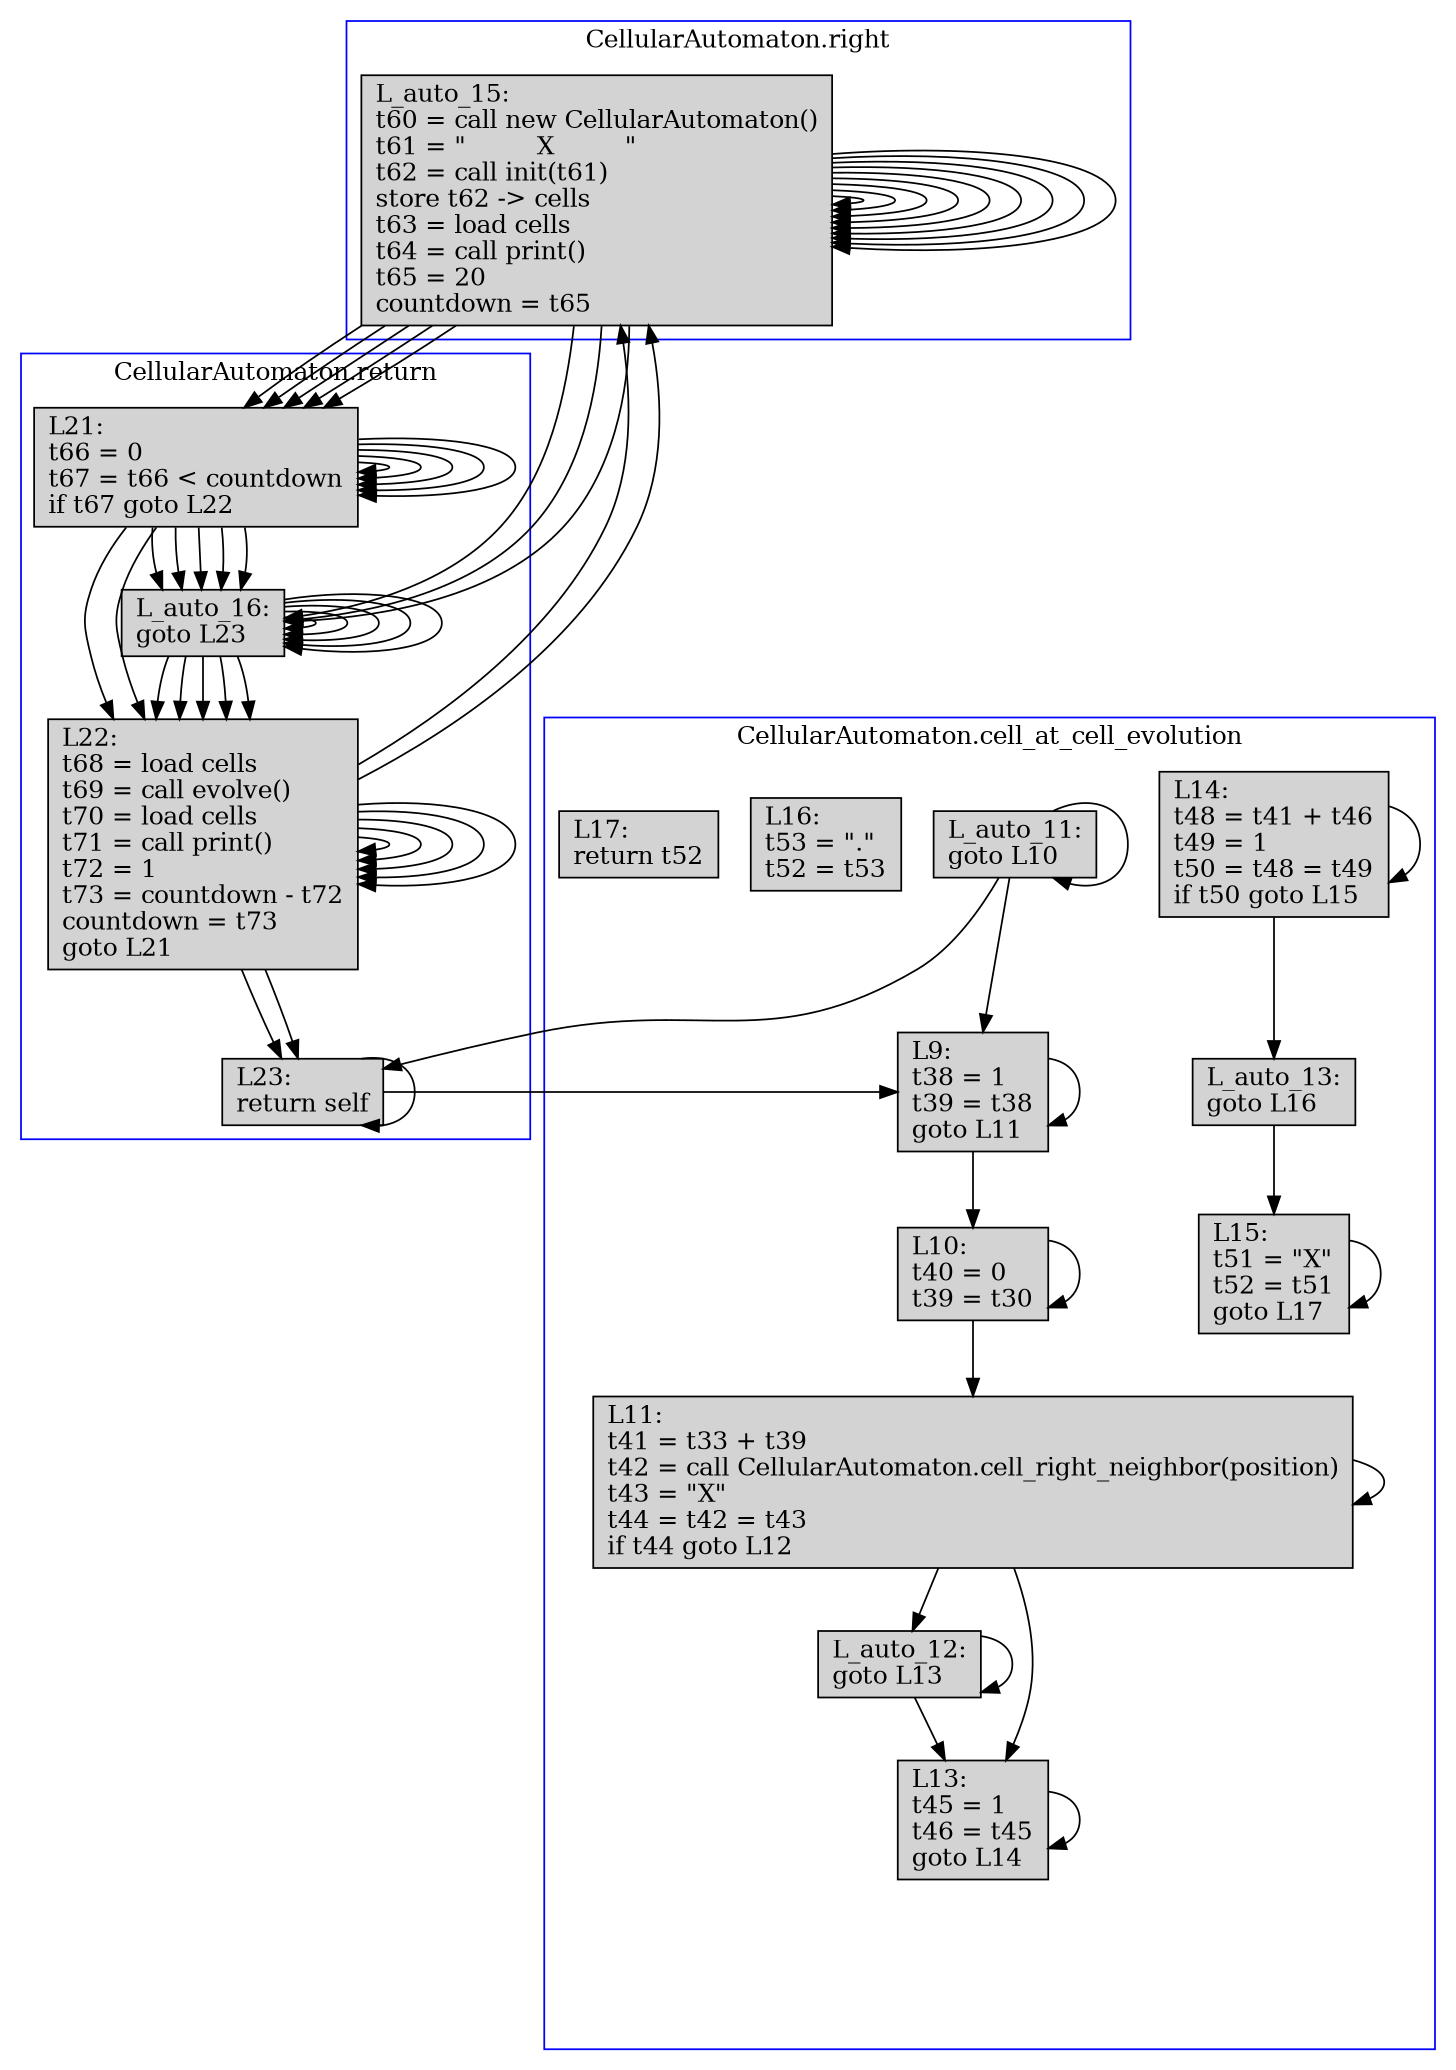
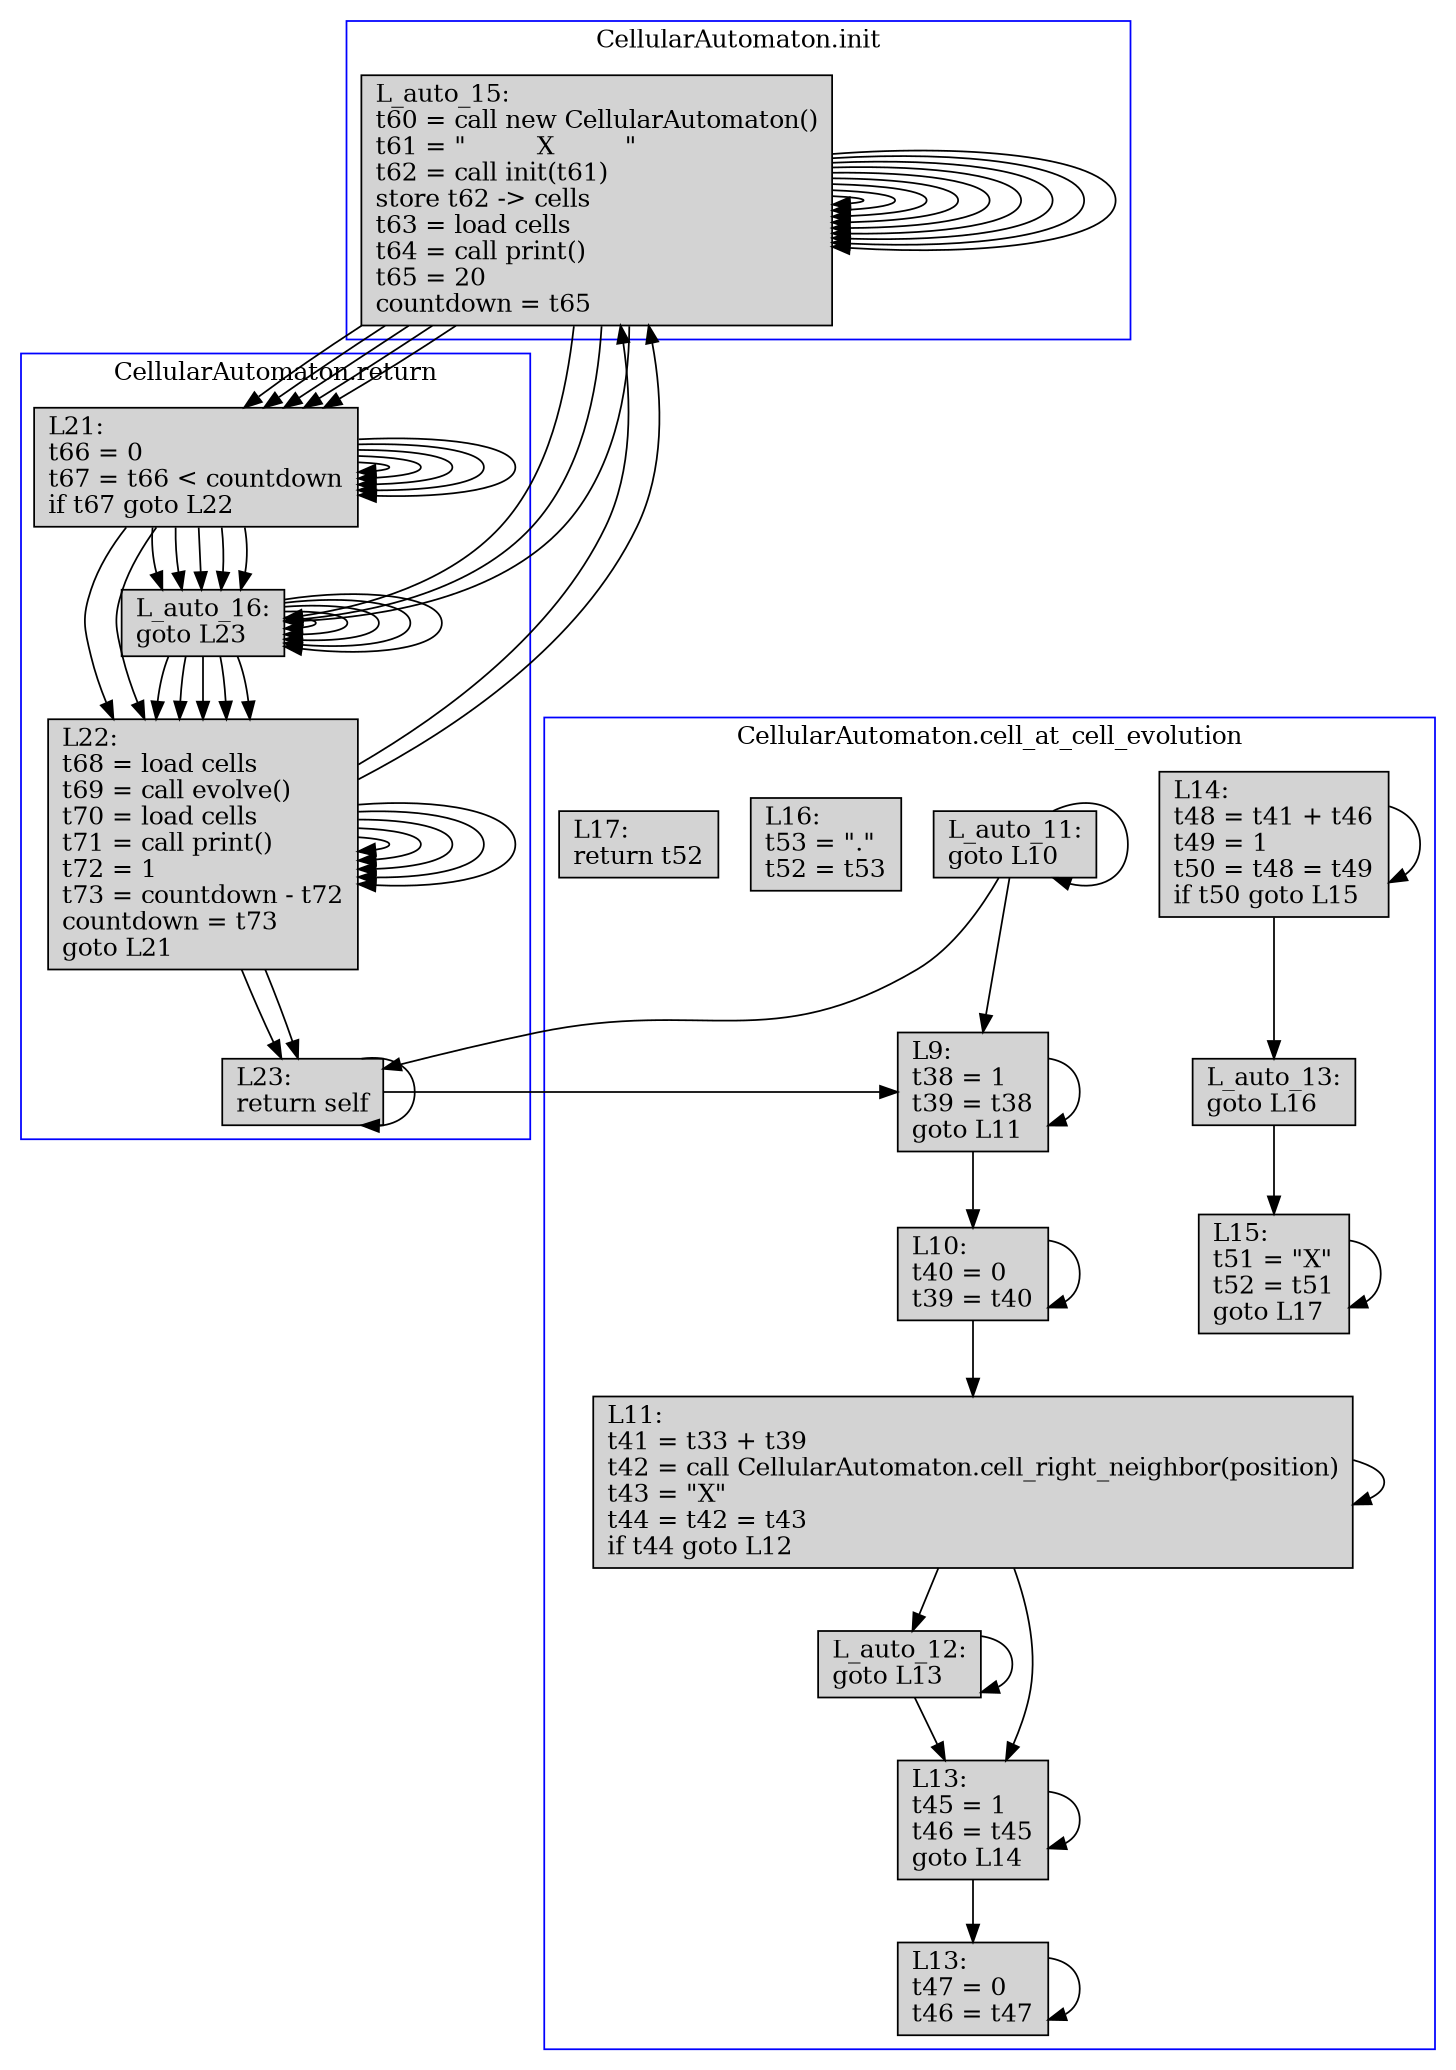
cluster "CellularAutomaton.right": label "CellularAutomaton.right" -> "CellularAutomaton.init"
node "L10: t40 = 0 t39 = t30": label "L10: t40 = 0 t39 = t30" -> "L10: t40 = 0 t39 = t40"
node "L13: t47 = 0 t46 = t47": added
